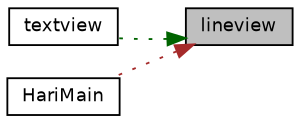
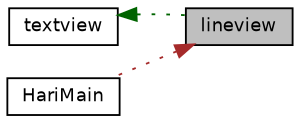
edge "textview" -> "lineview": reversed
